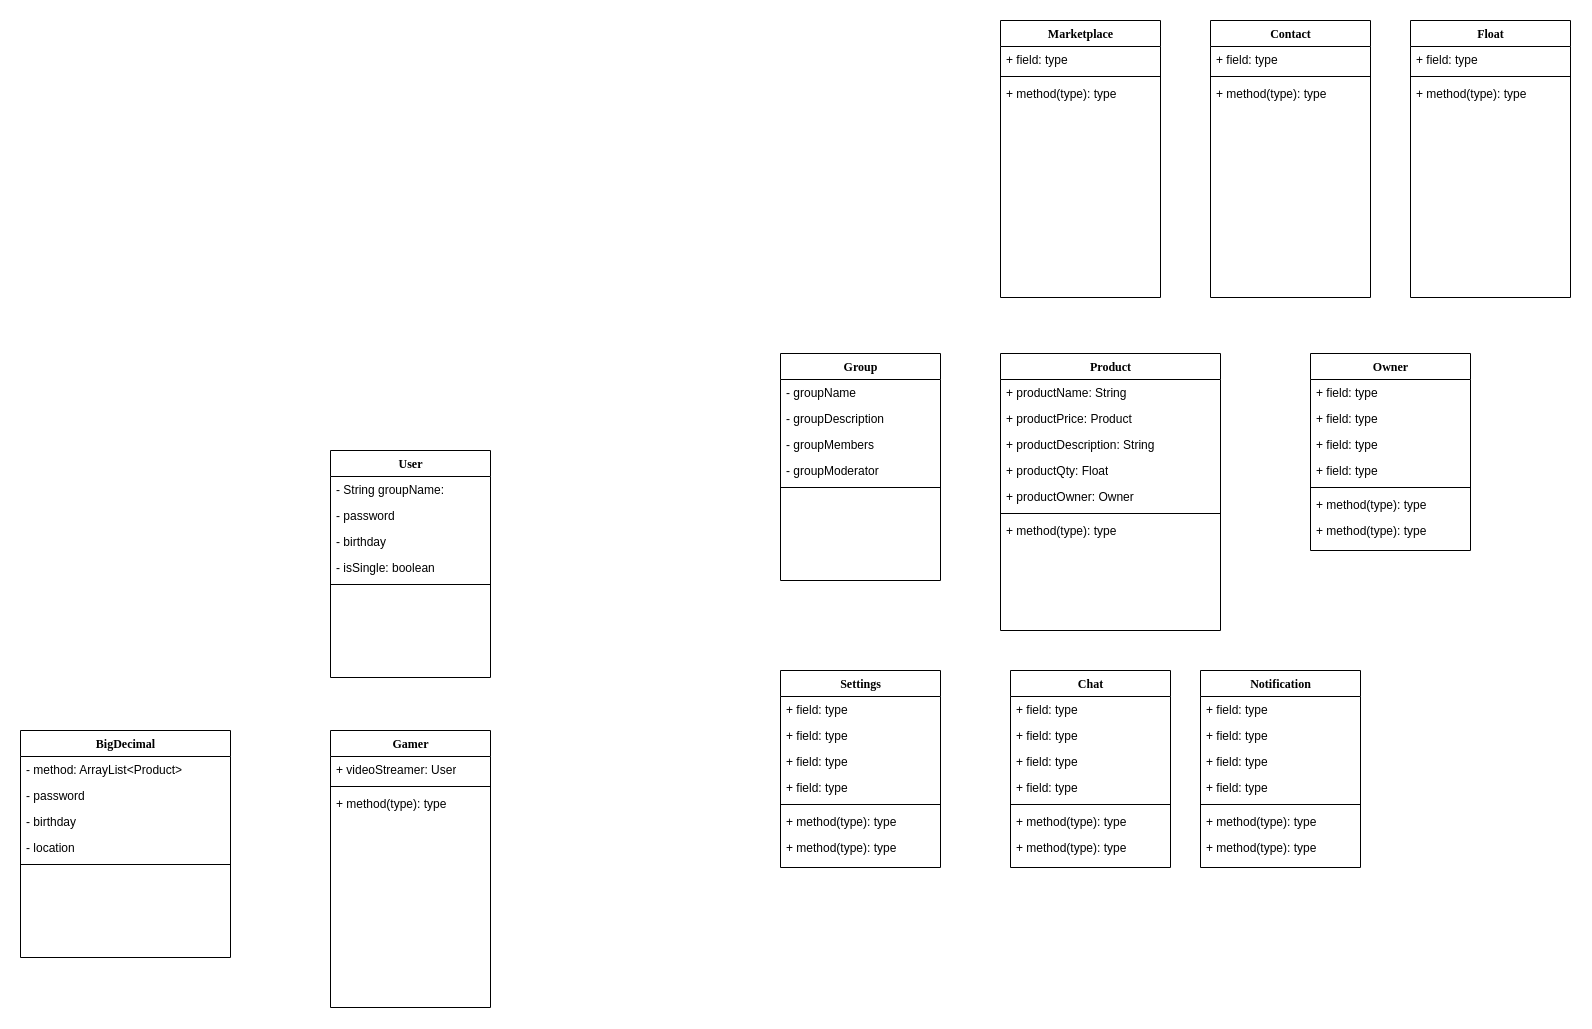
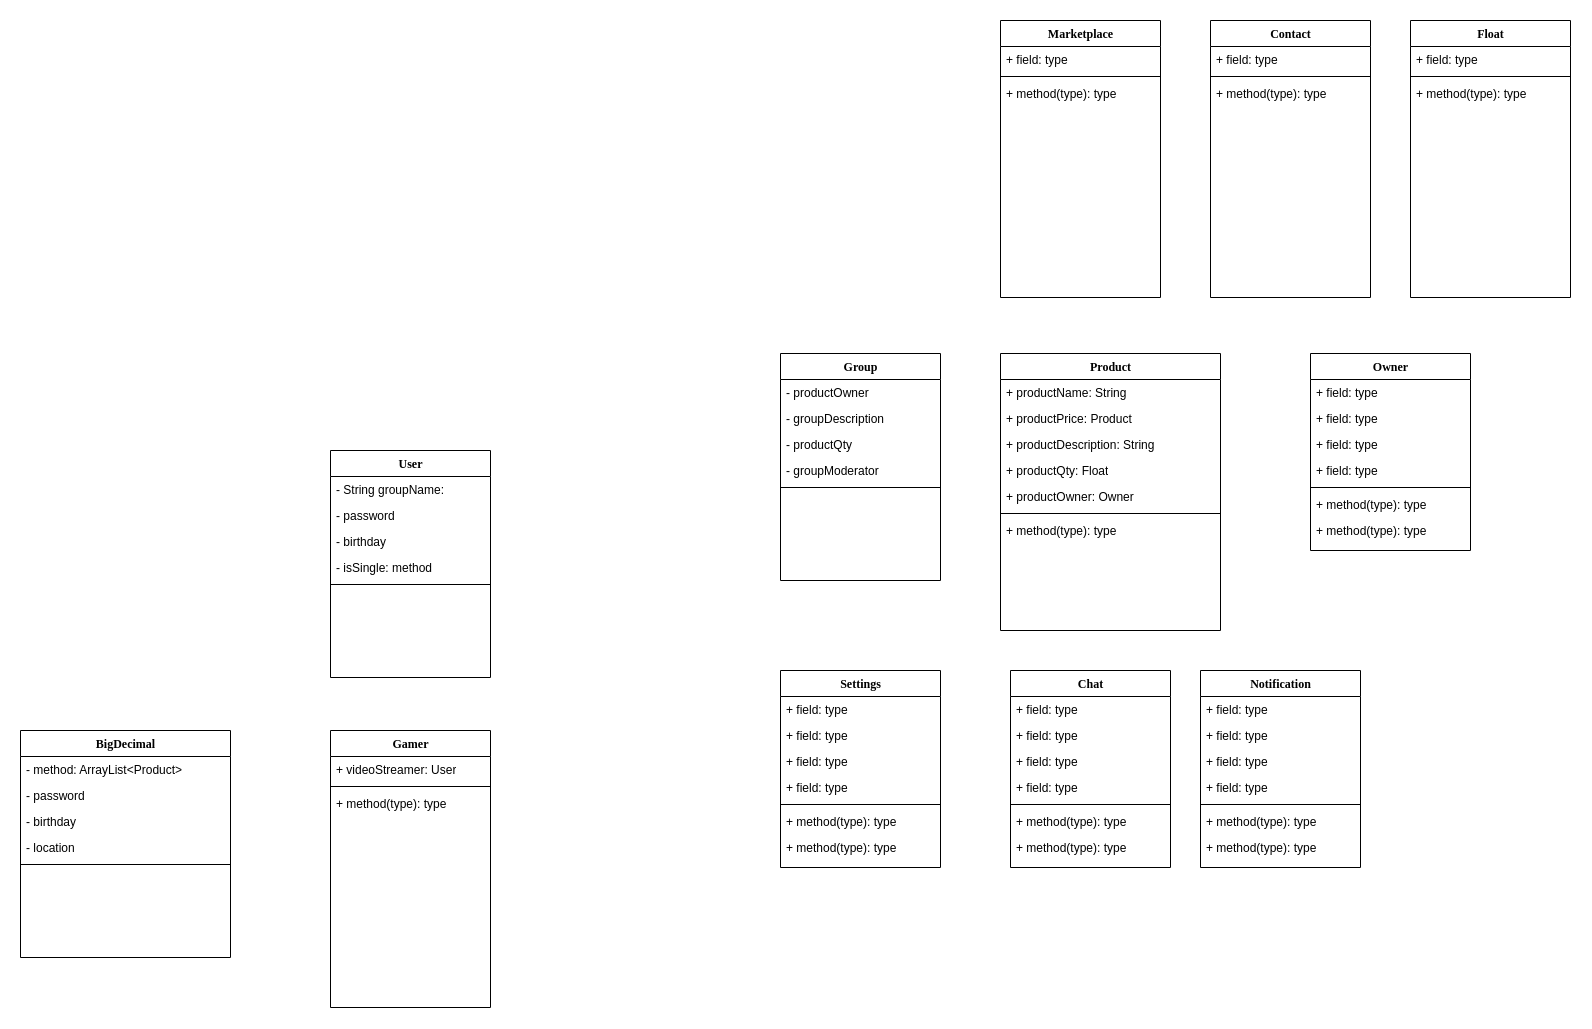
node "- groupName": label "- groupName" -> "- productOwner"
node "- groupMembers": label "- groupMembers" -> "- productQty"
node "- isSingle: boolean": label "- isSingle: boolean" -> "- isSingle: method"
